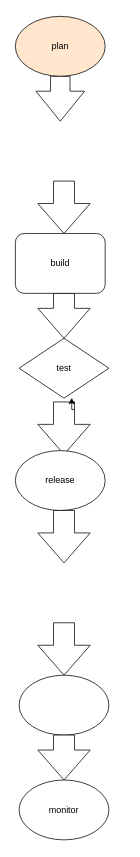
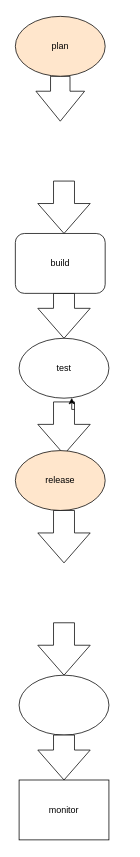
node "test": shape diamond -> ellipse
node "release": fillcolor #ffffff -> #ffe6cc
node "monitor": shape ellipse -> rectangle
